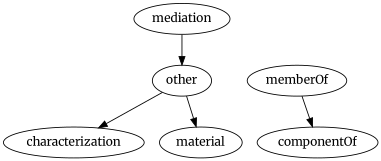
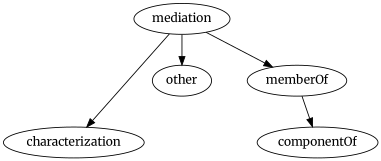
edge "mediation" -> "memberOf": added
edge "other" -> "characterization": now "mediation" -> "characterization"
node "material": removed
